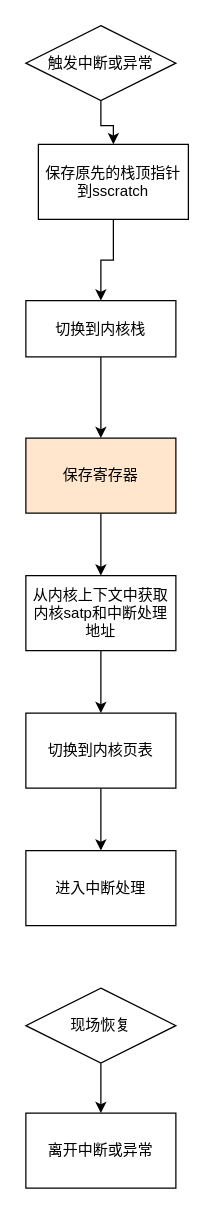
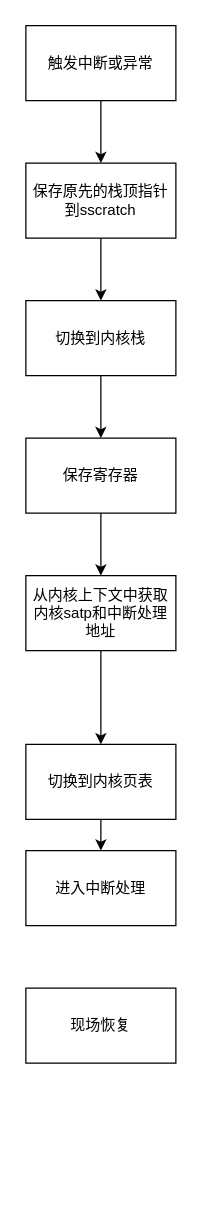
node "触发中断或异常": shape diamond -> rectangle
node "保存原先的栈顶指针到sscratch": moved (113, 182) -> (101, 201)
node "切换到内核栈": size 150x56 -> 150x75
node "保存寄存器": fillcolor #ffe6cc -> #ffffff
node "切换到内核页表": moved (101, 751) -> (101, 782)
node "现场恢复": shape diamond -> rectangle
edge "现场恢复" -> "离开中断或异常": removed
node "离开中断或异常": removed
